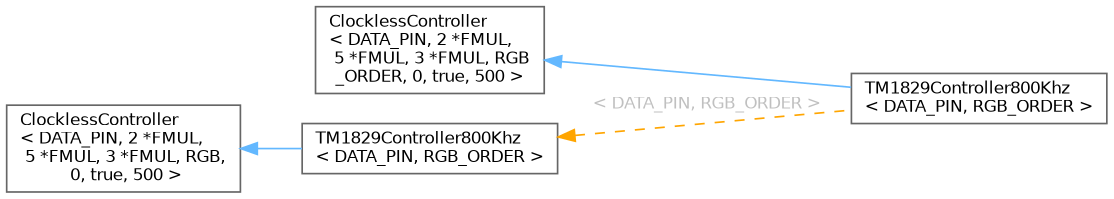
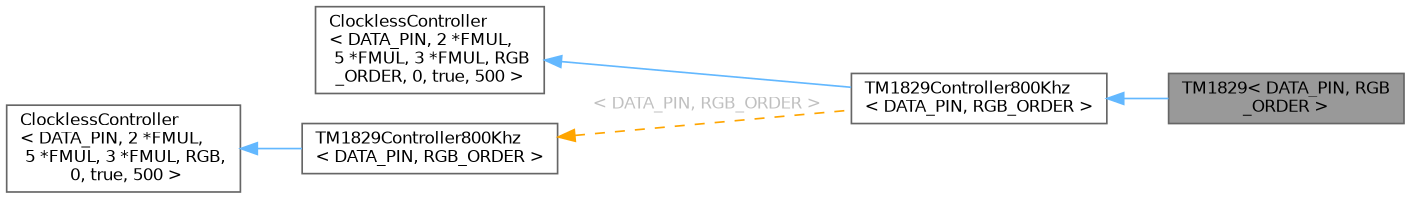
node "TM1829< DATA_PIN, RGB _ORDER >": added
